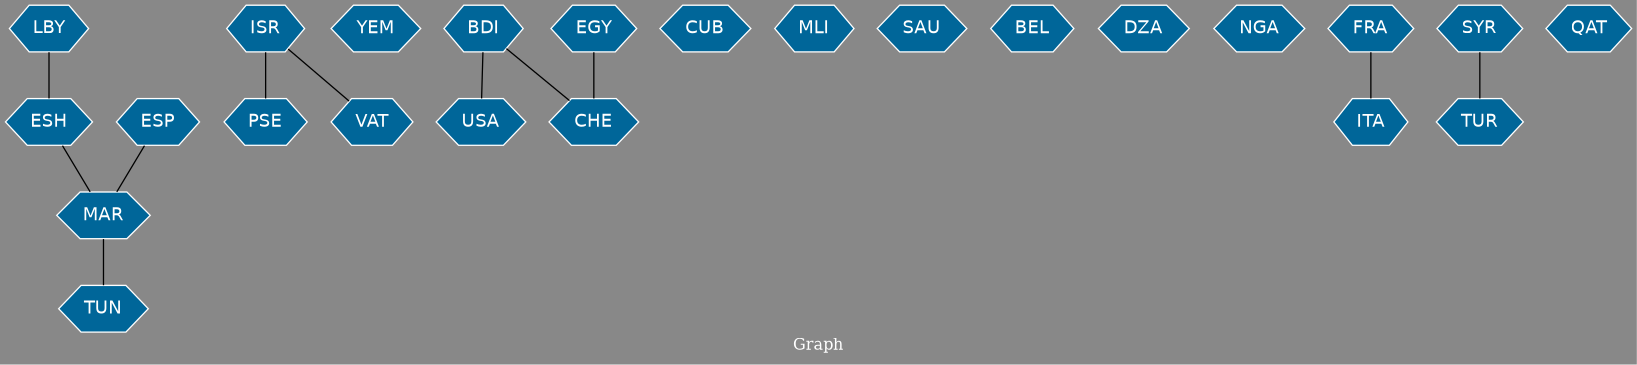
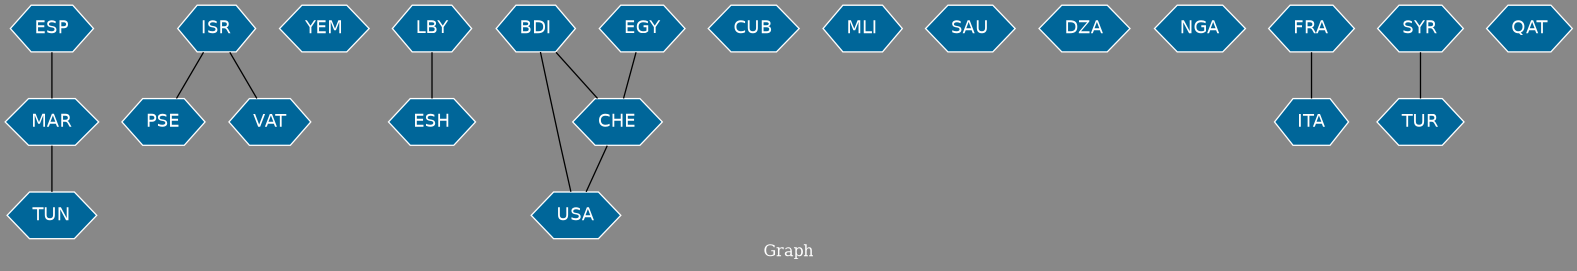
node "BEL": removed
edge "ESH" -- "MAR": removed
edge "CHE" -- "USA": added
